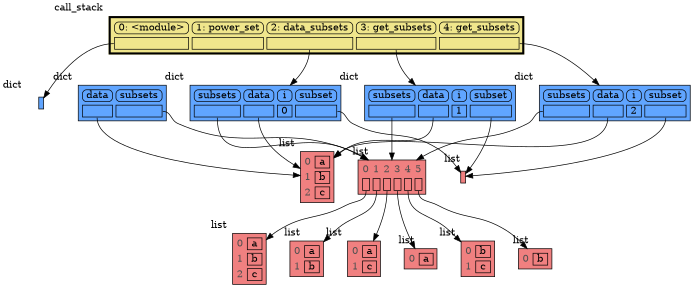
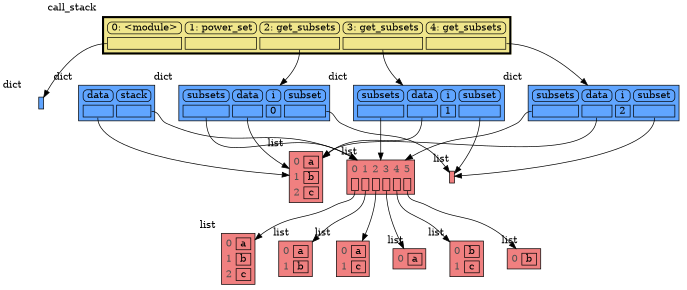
node "0: <module>": text "2: data_subsets" -> "2: get_subsets"
node "data": text "subsets" -> "stack"
